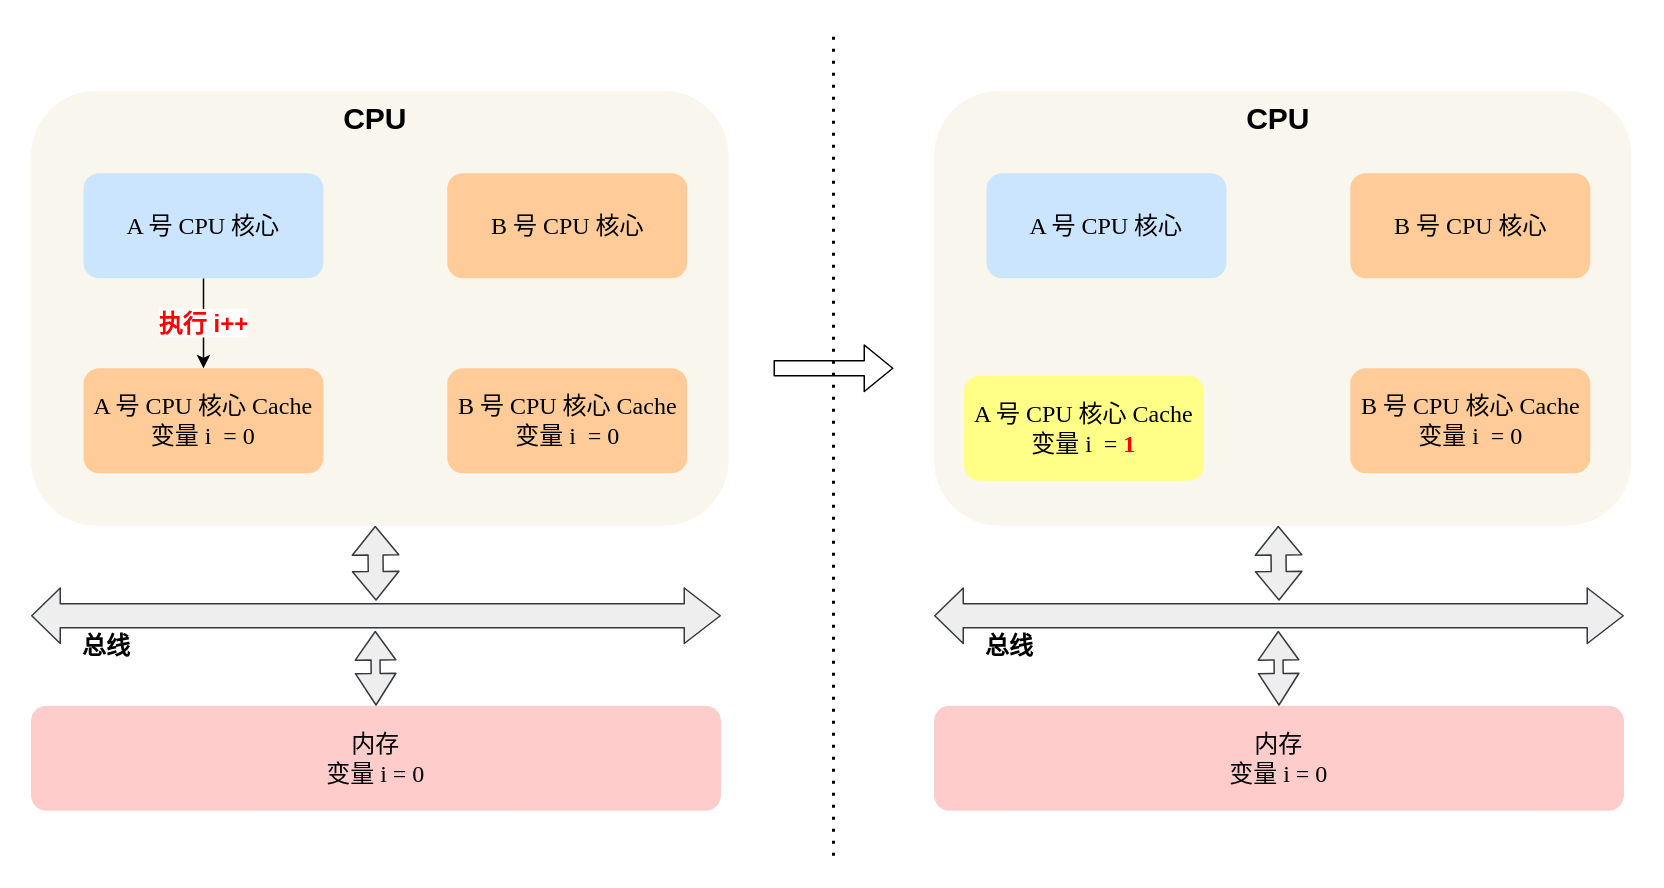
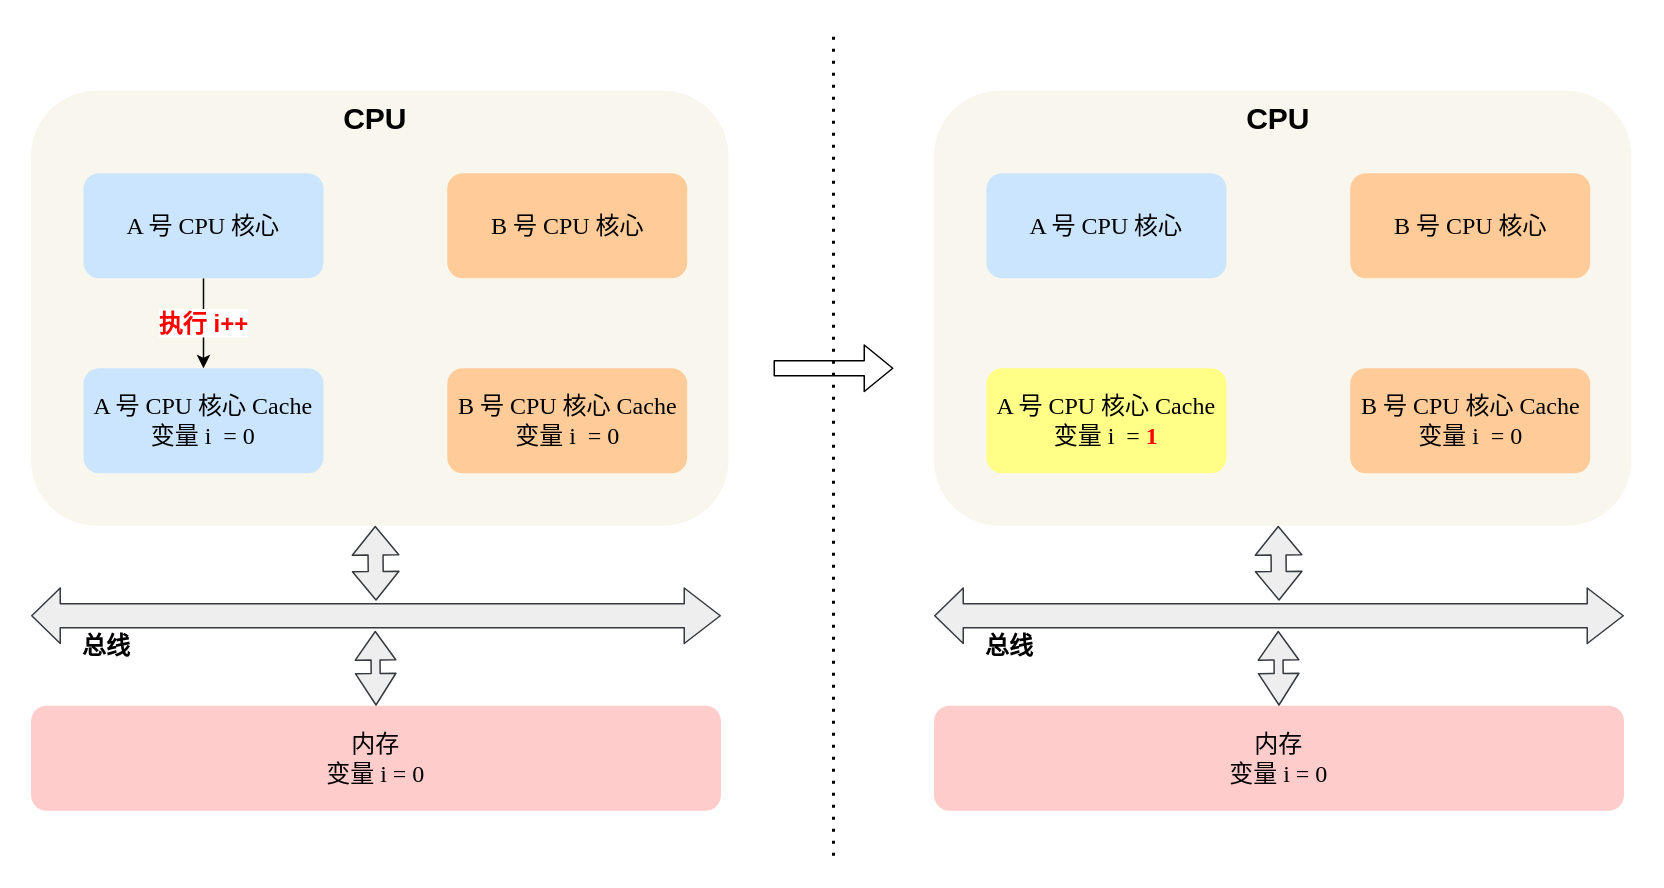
node "A 号 CPU 核心 Cache 变量 i = 0": fillcolor #ffcc99 -> #cce5ff
node "A 号 CPU 核心 Cache 变量 i = 1": moved (1084, 428) -> (1106, 421)
